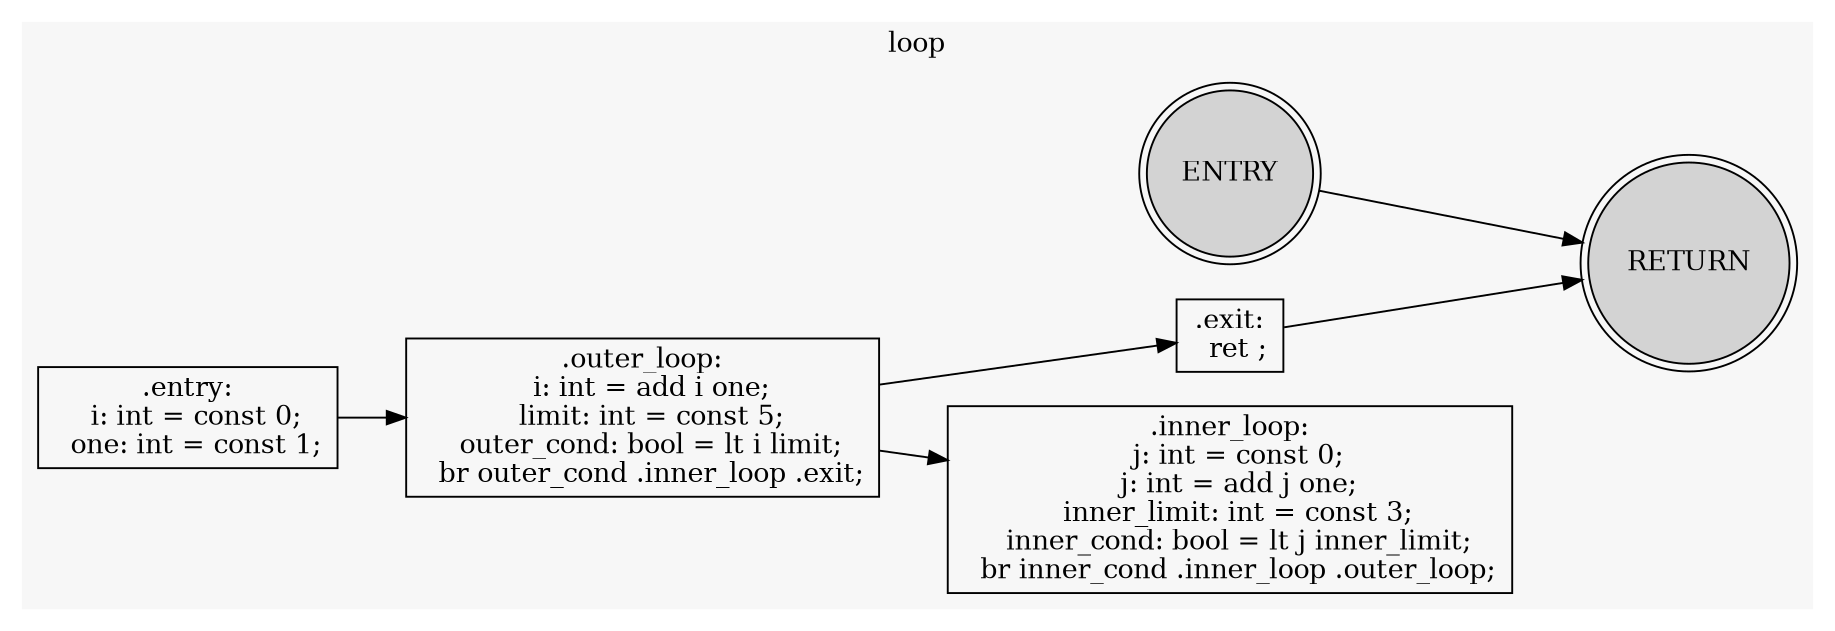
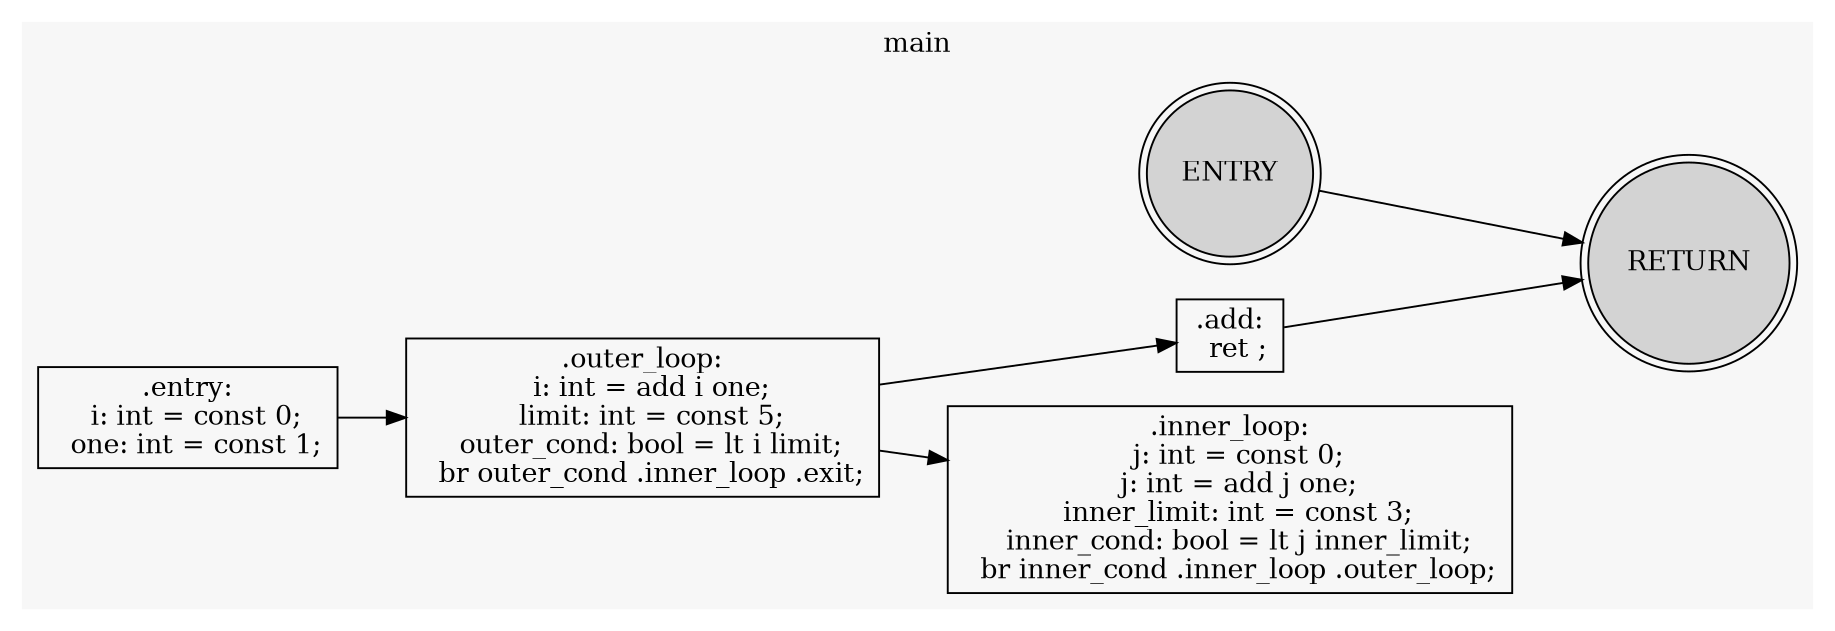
cluster "loop": label "loop" -> "main"
node ".exit: ret ;": label ".exit: ret ;" -> ".add: ret ;"
